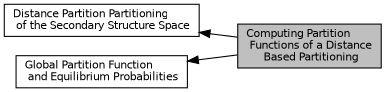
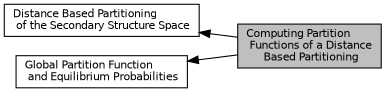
node "Distance Partition Partitioning of the Secondary Structure Space": label "Distance Partition Partitioning of the Secondary Structure Space" -> "Distance Based Partitioning of the Secondary Structure Space"
